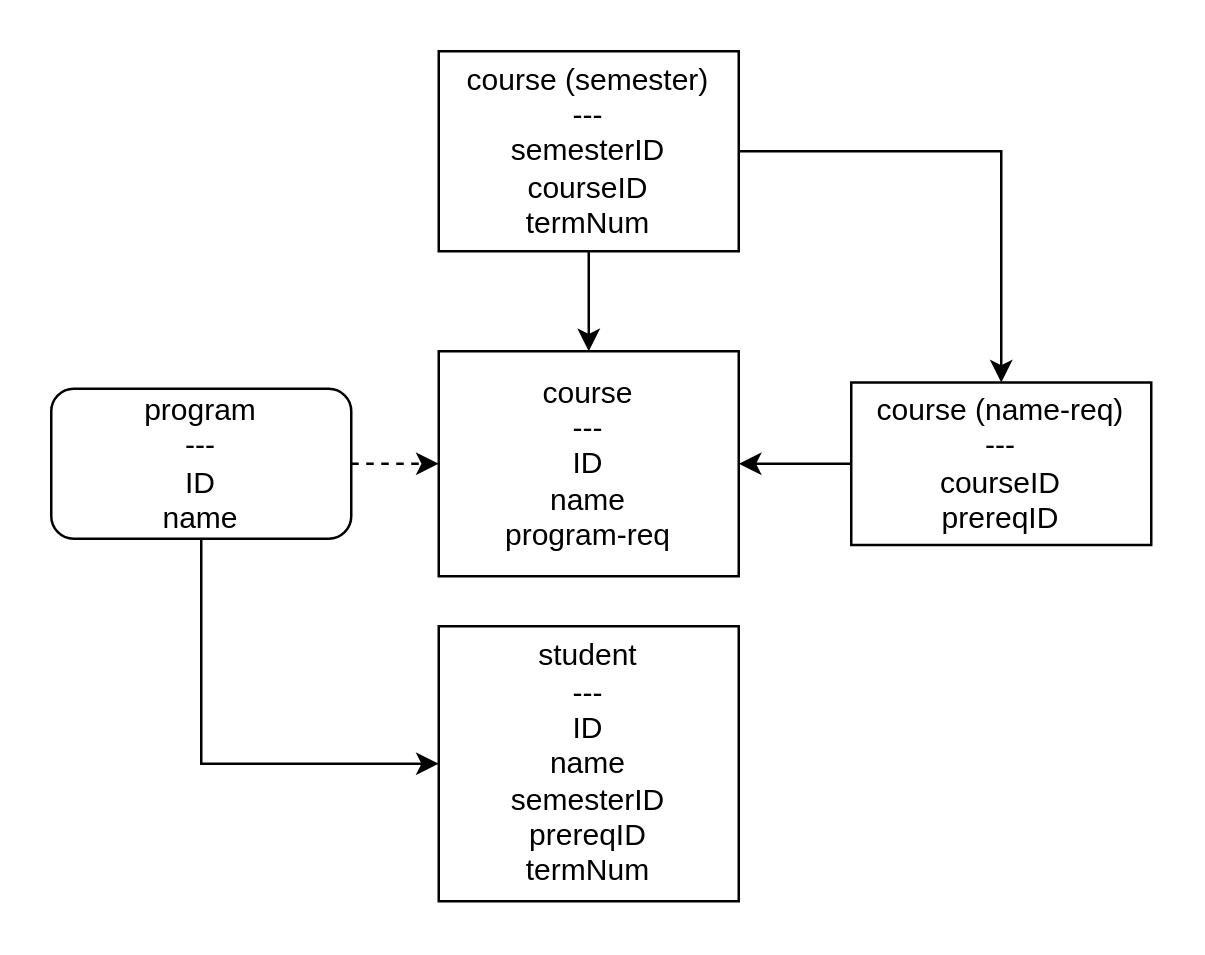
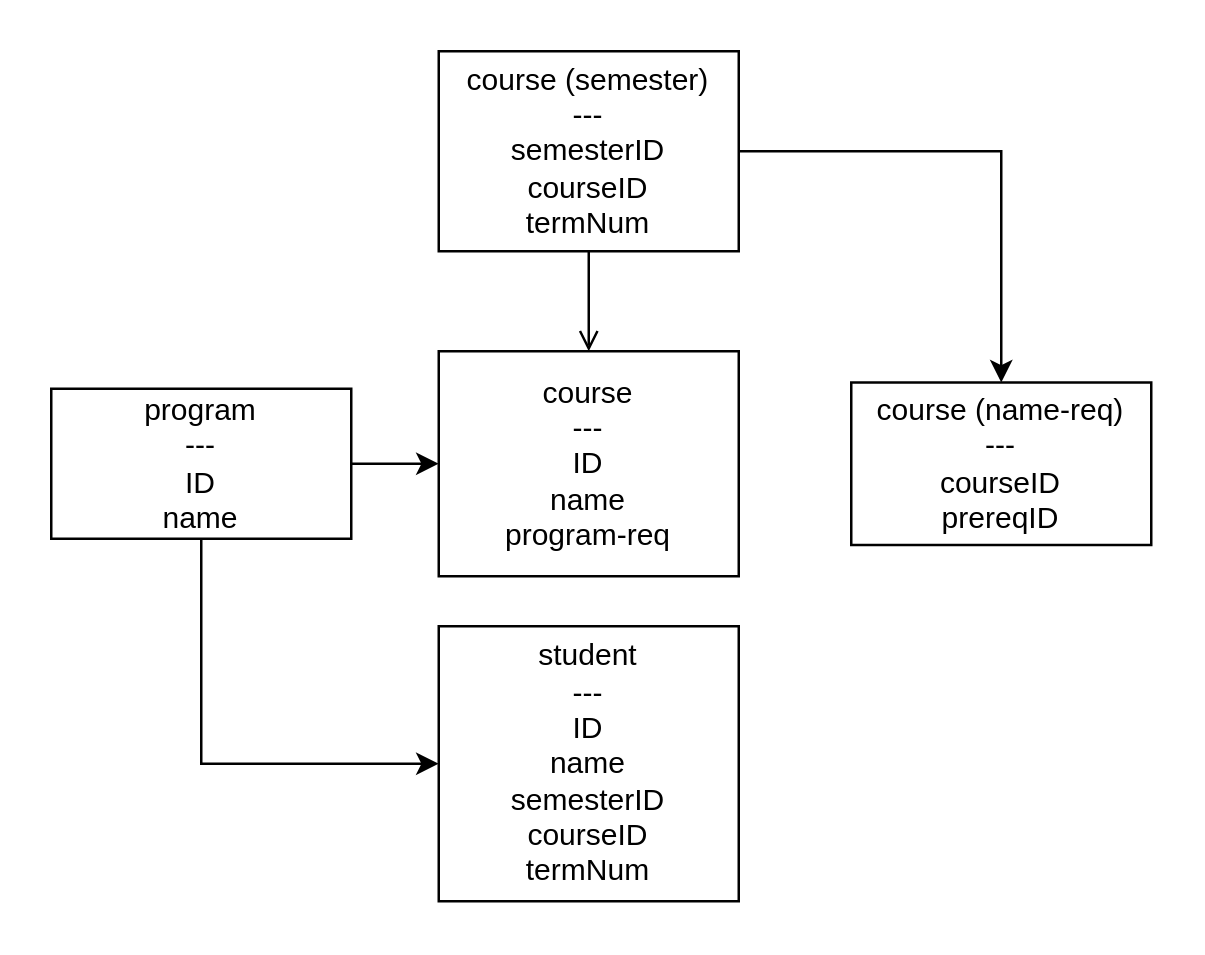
edge "course (semester) --- semesterID courseID termNum" -> "course --- ID name program-req": arrowhead classic -> open
node "program --- ID name": shape rounded rectangle -> rectangle
edge "program --- ID name" -> "course --- ID name program-req": style dashed -> solid
edge "course (name-req) --- courseID prereqID" -> "course --- ID name program-req": removed
node "student --- ID name semesterID prereqID termNum": label "student --- ID name semesterID prereqID termNum" -> "student --- ID name semesterID courseID termNum"
